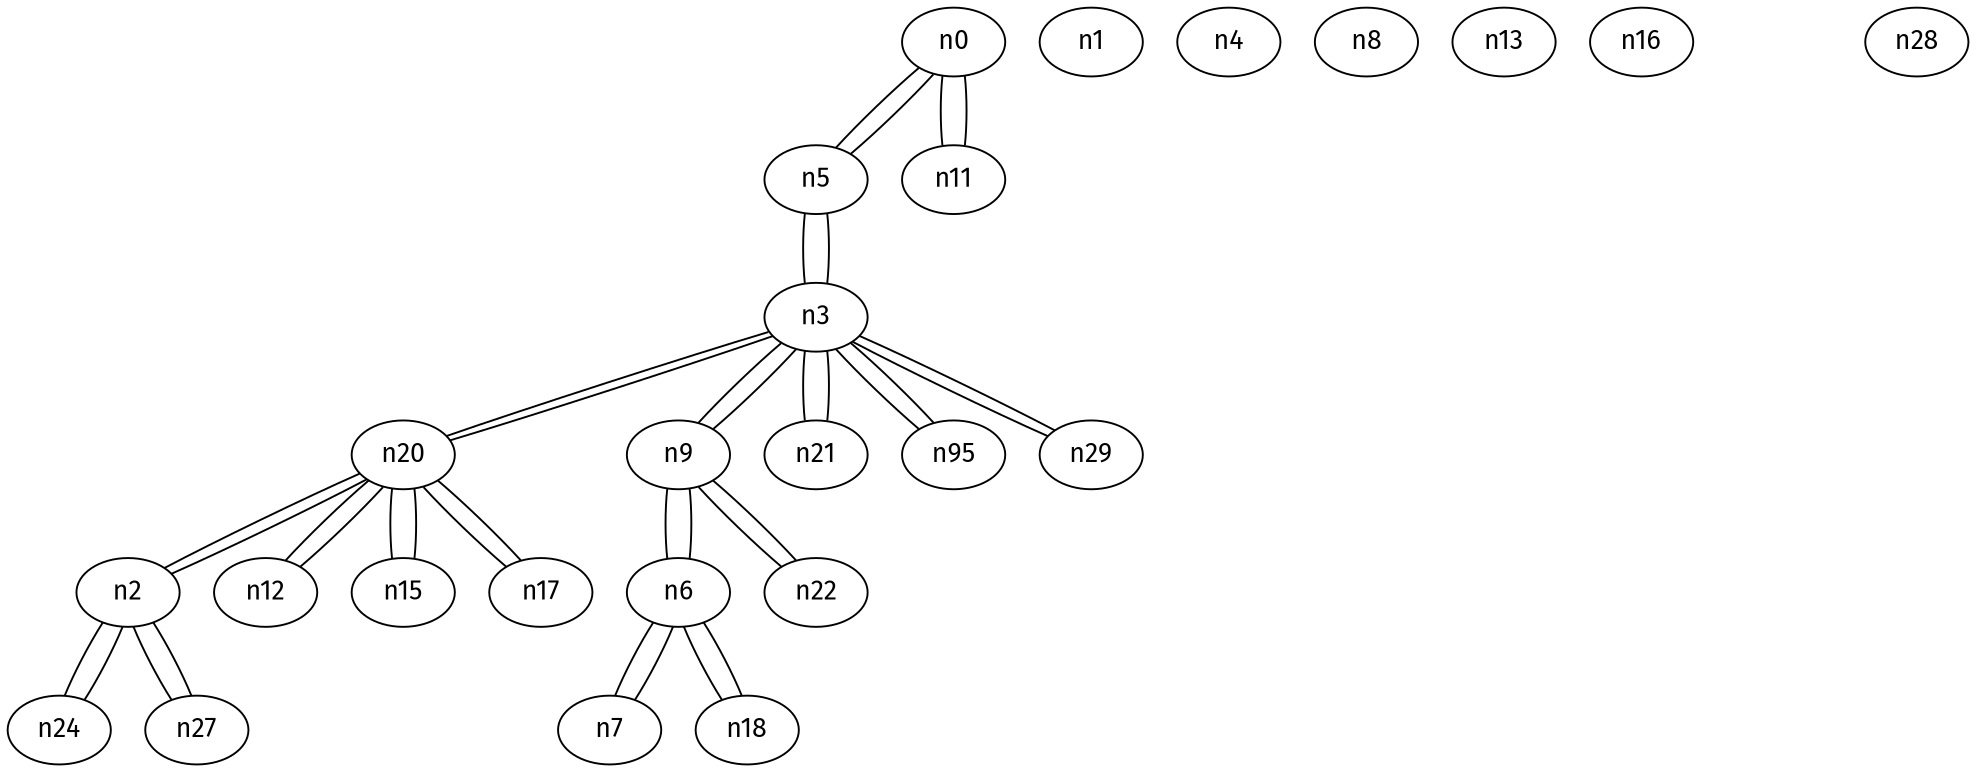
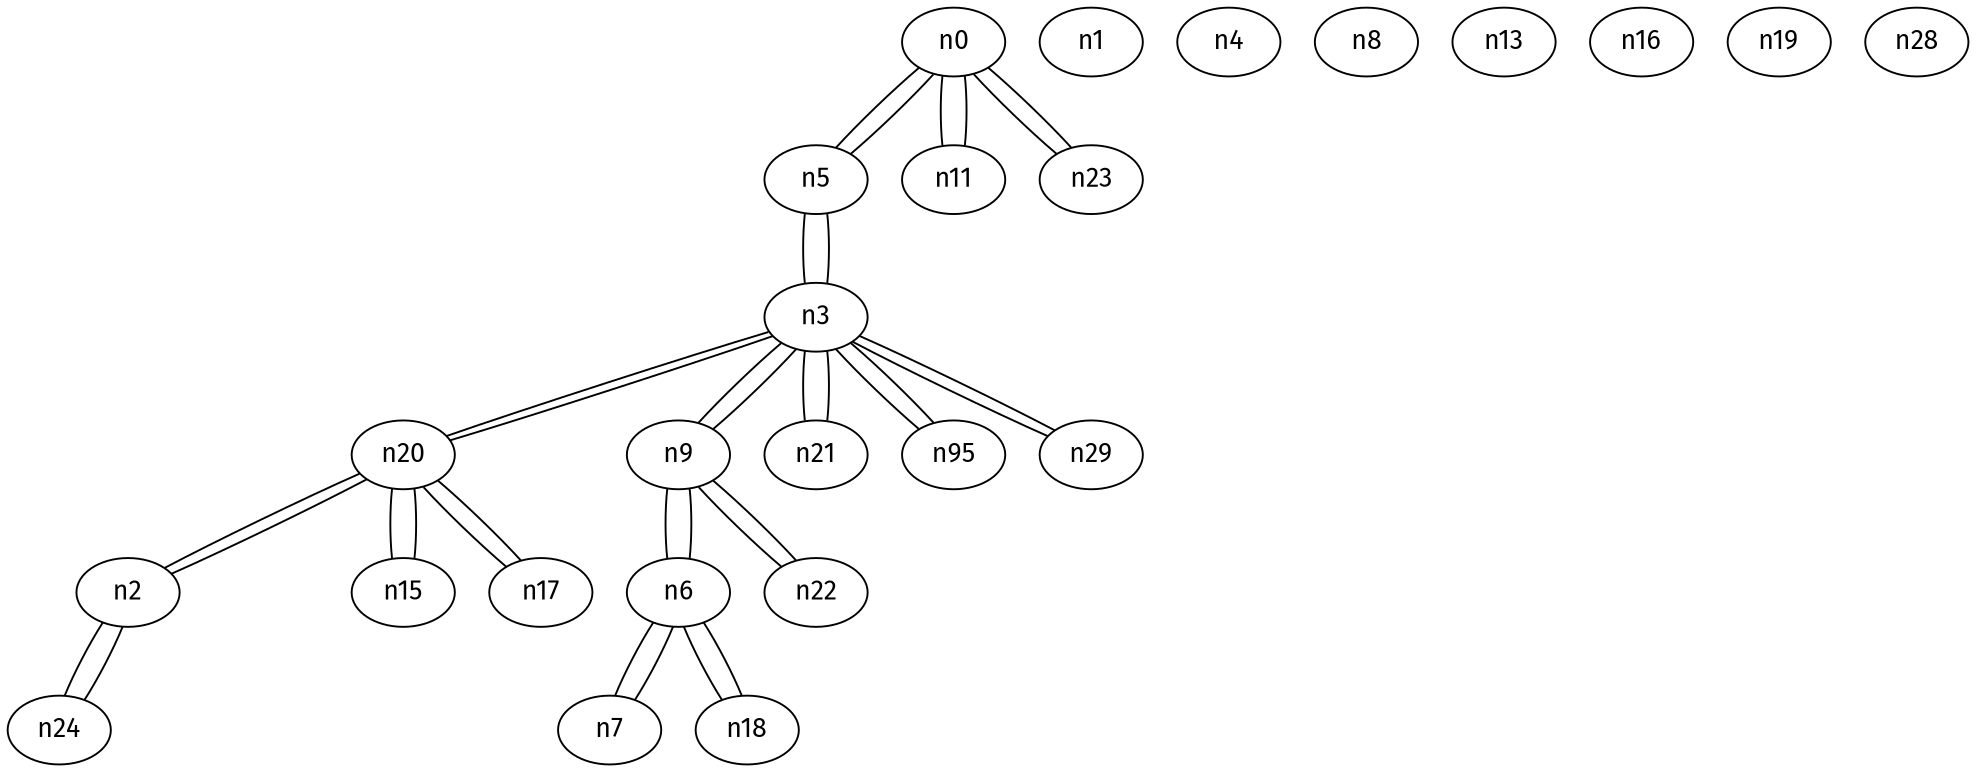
node "n19": added
node "n23": added
node "n12": removed
node "n27": removed
